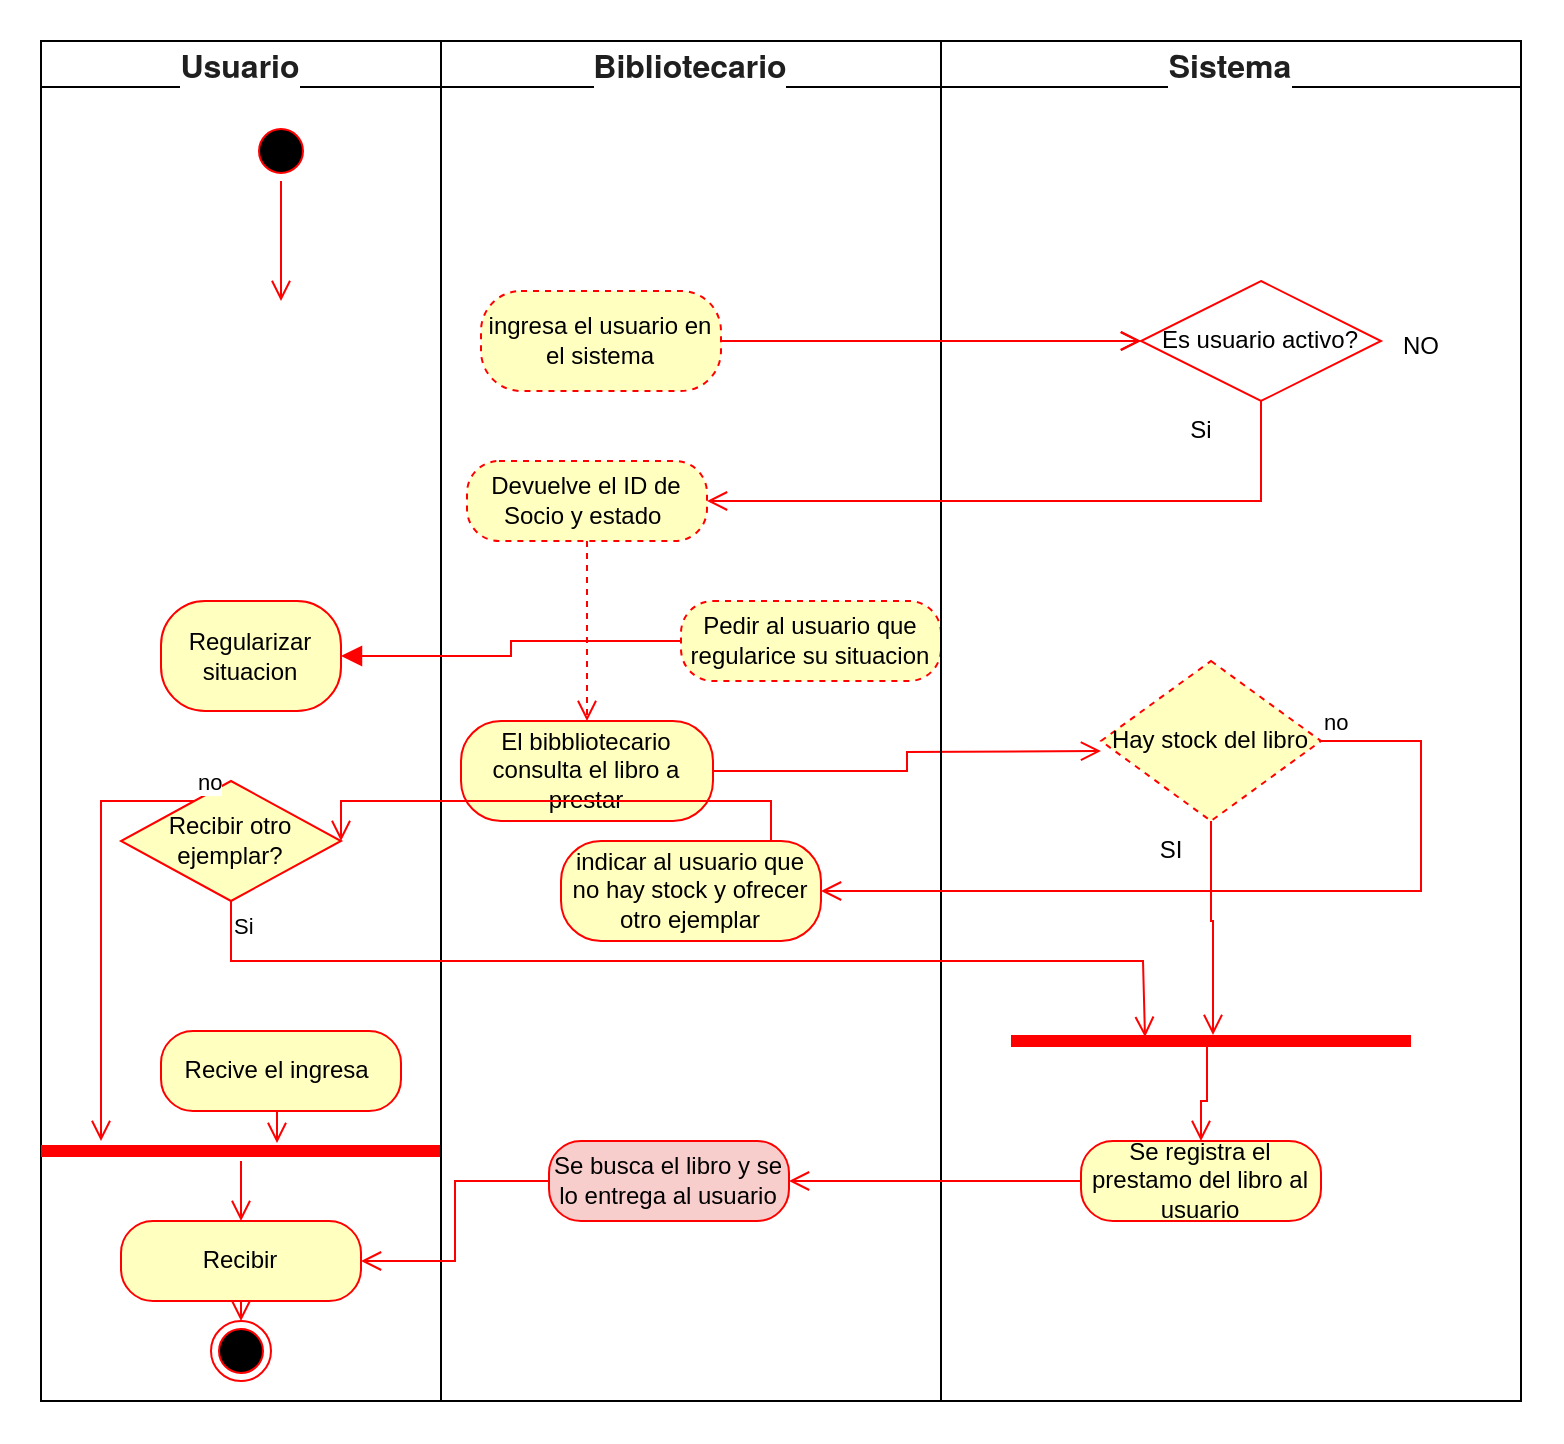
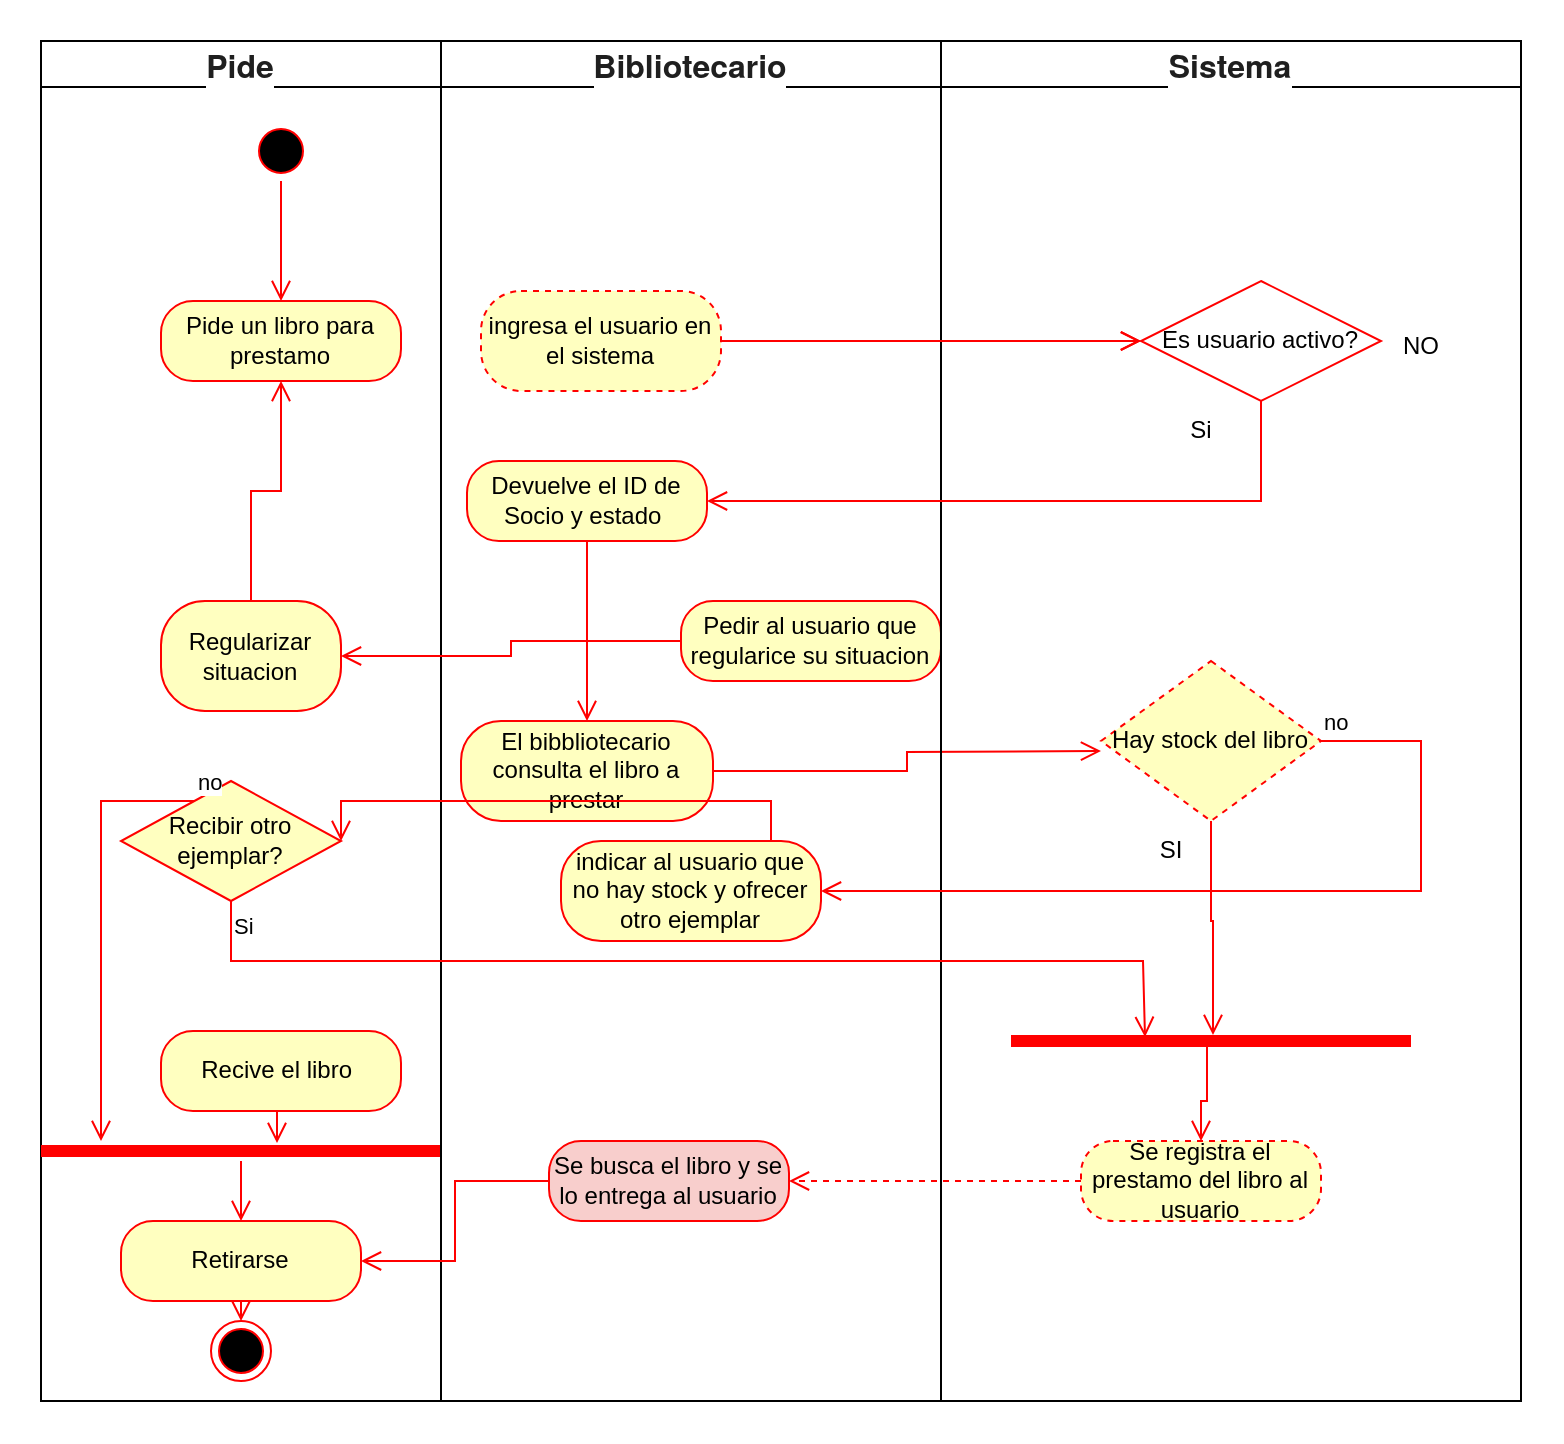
node "Usuario": label "Usuario" -> "Pide"
node "Pide un libro para prestamo": added
edge "Regularizar situacion" -> "Pide un libro para prestamo": added
node "Devuelve el ID de Socio y estado": style dashed -> solid
edge "Devuelve el ID de Socio y estado" -> "El bibbliotecario consulta el libro a prestar": style dashed -> solid
node "Pedir al usuario que regularice su situacion": style dashed -> solid
edge "Pedir al usuario que regularice su situacion" -> "Regularizar situacion": arrowhead block -> open
node "Recive el ingresa": label "Recive el ingresa" -> "Recive el libro"
edge "Se registra el prestamo del libro al usuario" -> "Se busca el libro y se lo entrega al usuario": style solid -> dashed
node "Se registra el prestamo del libro al usuario": style solid -> dashed
node "Recibir": label "Recibir" -> "Retirarse"
